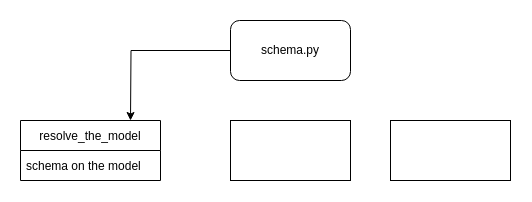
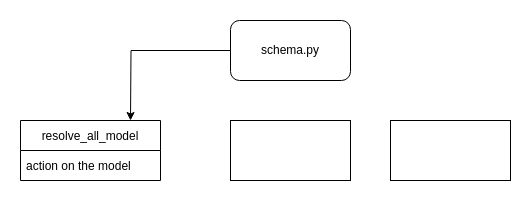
node "resolve_the_model": label "resolve_the_model" -> "resolve_all_model"
node "schema on the model": label "schema on the model" -> "action on the model"
